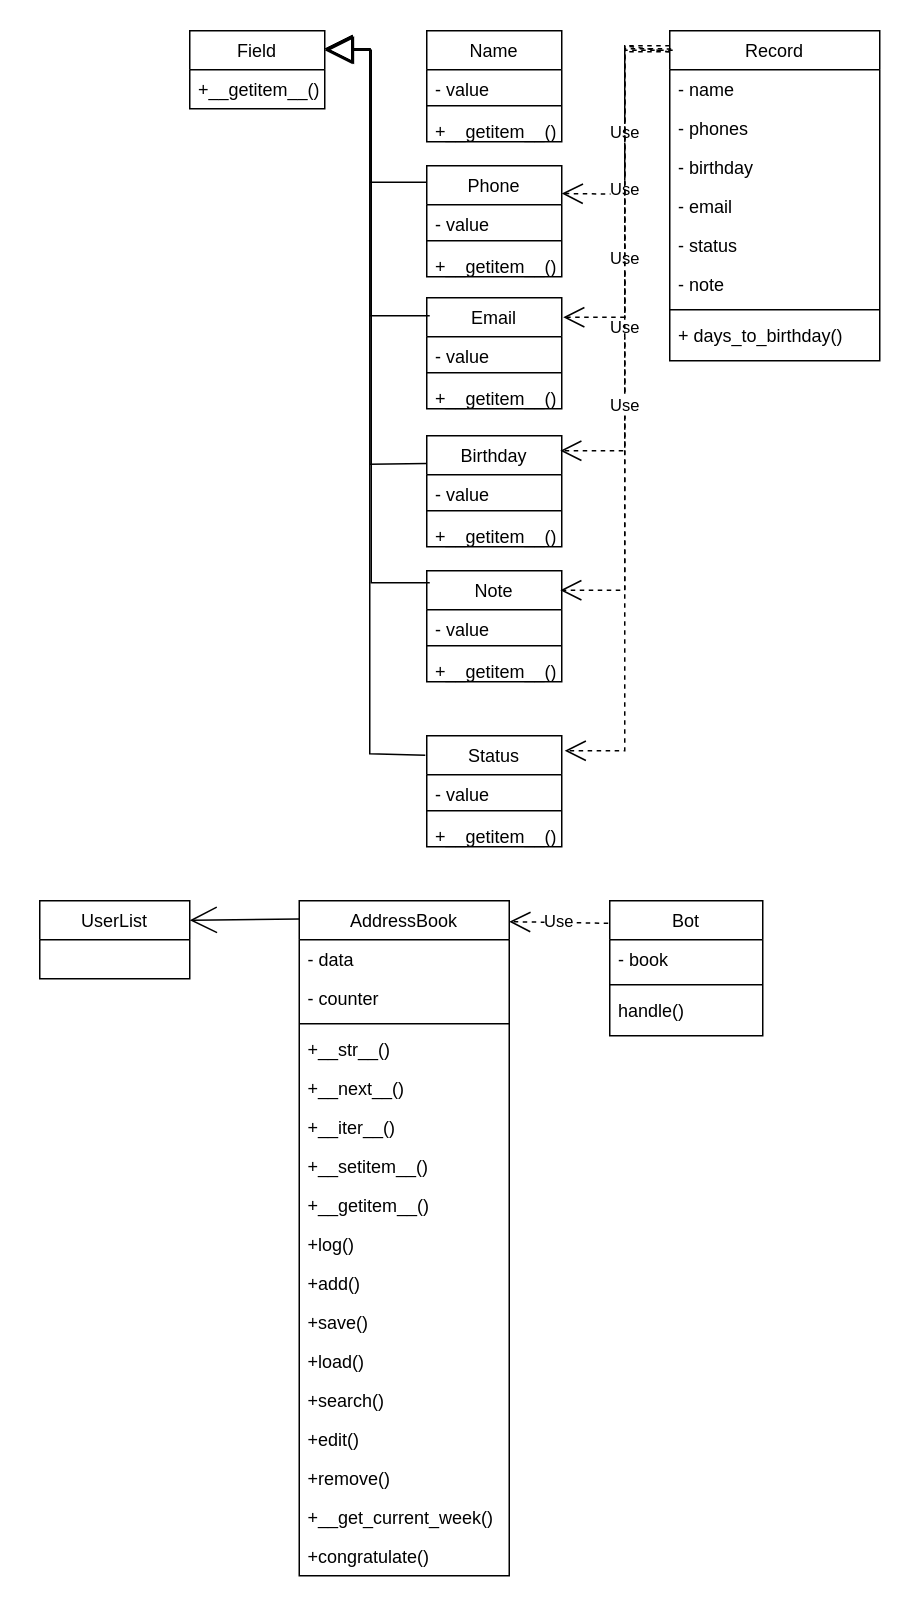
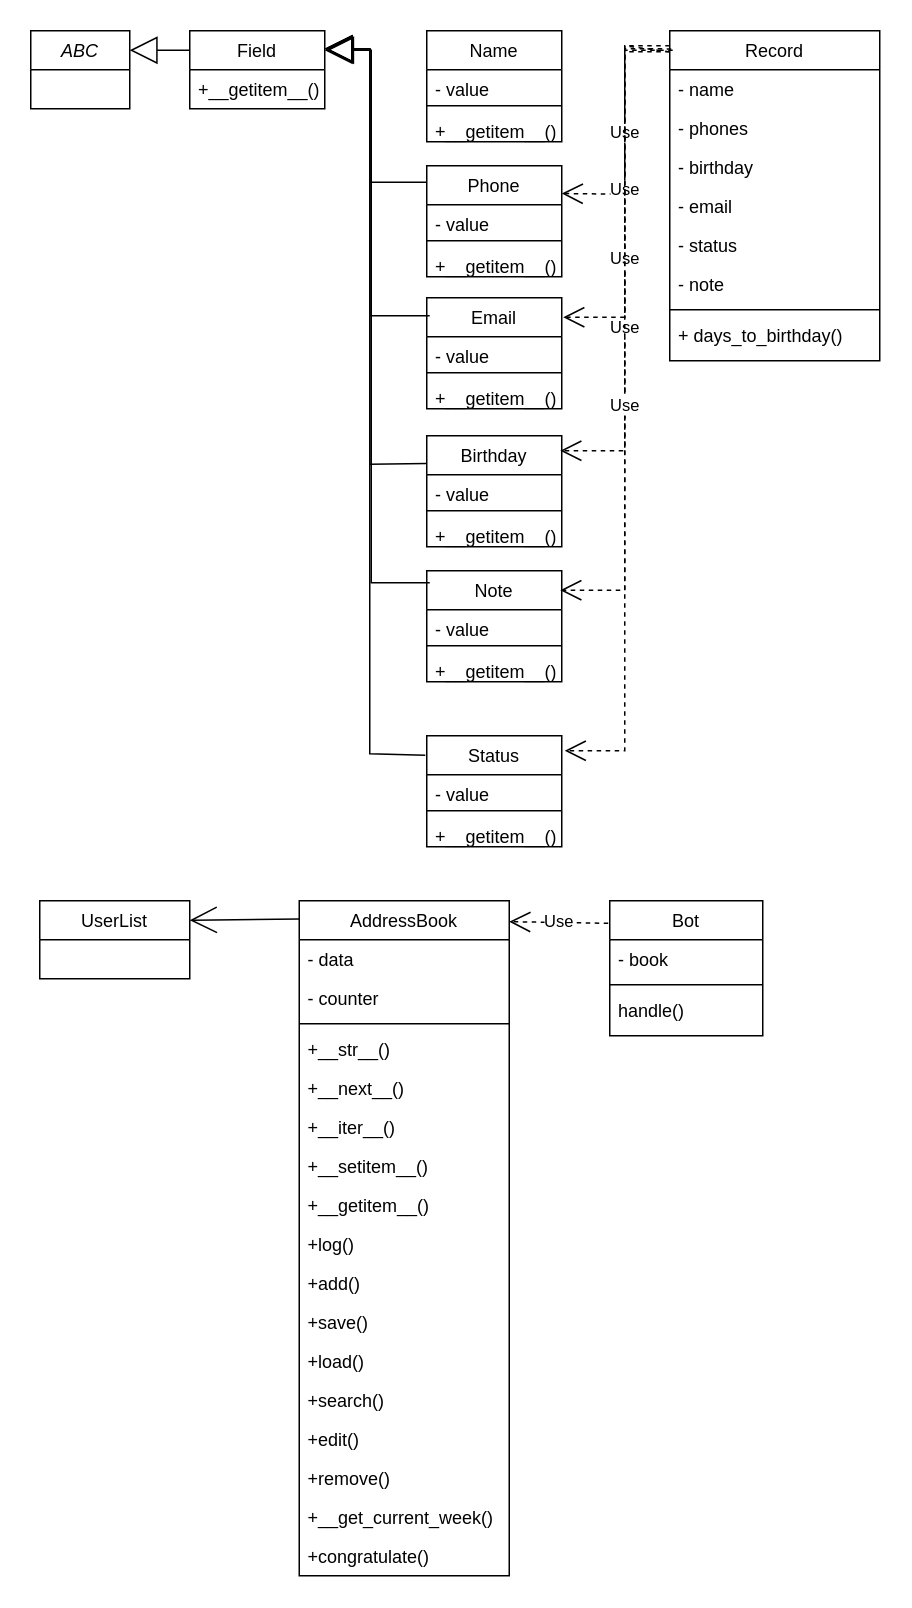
edge "Field" -> "ABC": added
node "ABC": added
